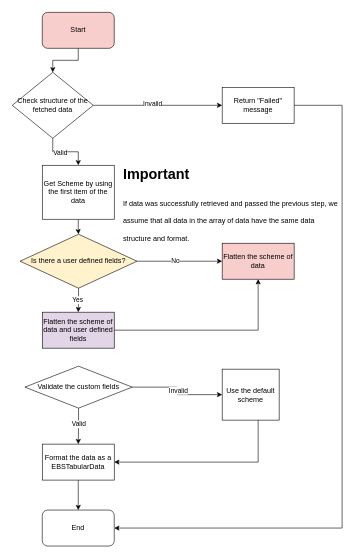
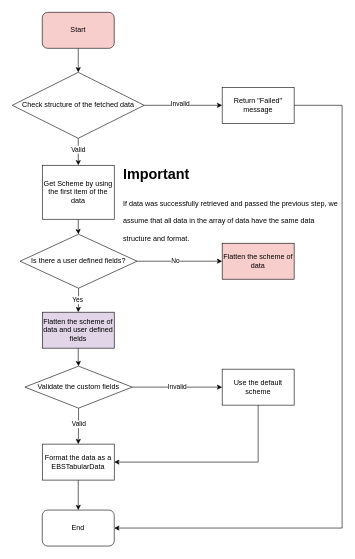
node "Check structure of the fetched data": size 81x66 -> 132x66
node "Is there a user defined fields?": fillcolor #fff2cc -> #ffffff
edge "Flatten the scheme of data and user defined fields" -> "Flatten the scheme of data": now "Flatten the scheme of data and user defined fields" -> "Validate the custom fields"
node "Use the default scheme": size 57x51 -> 72x36
